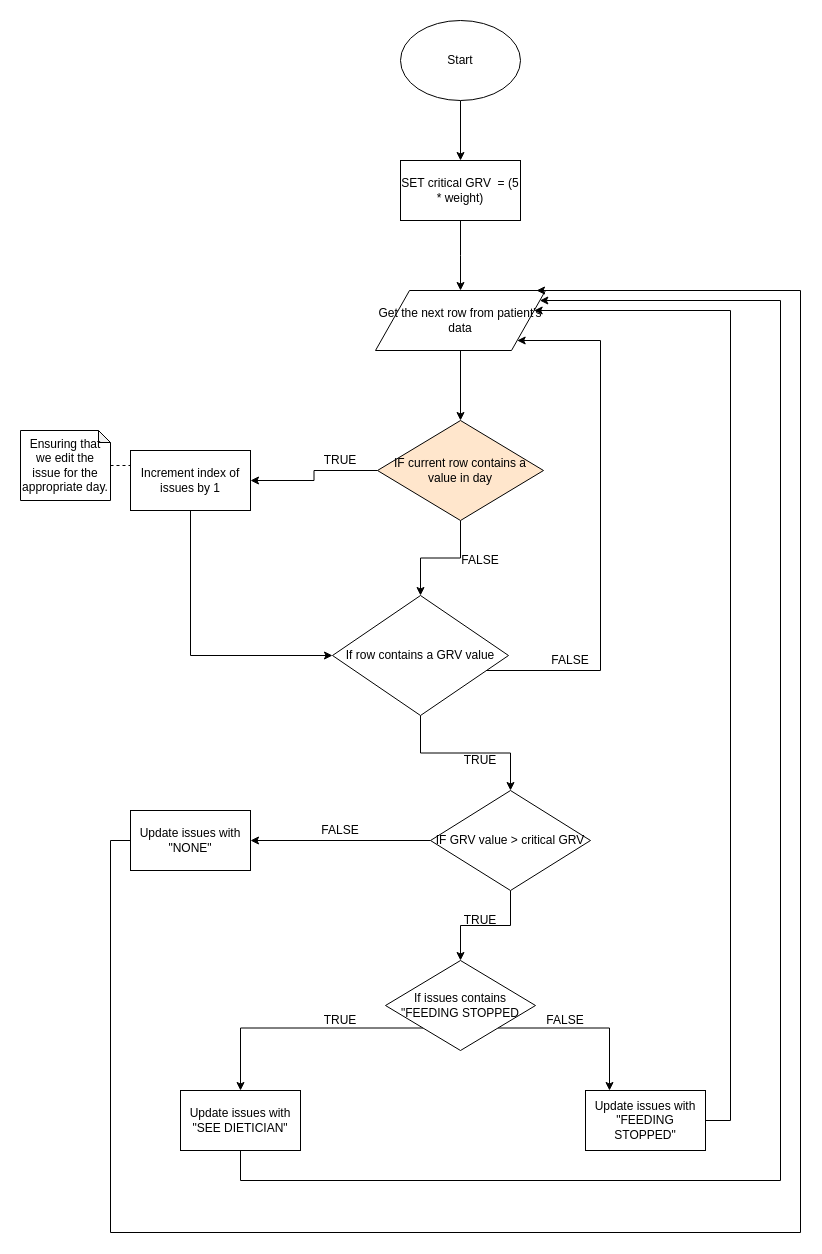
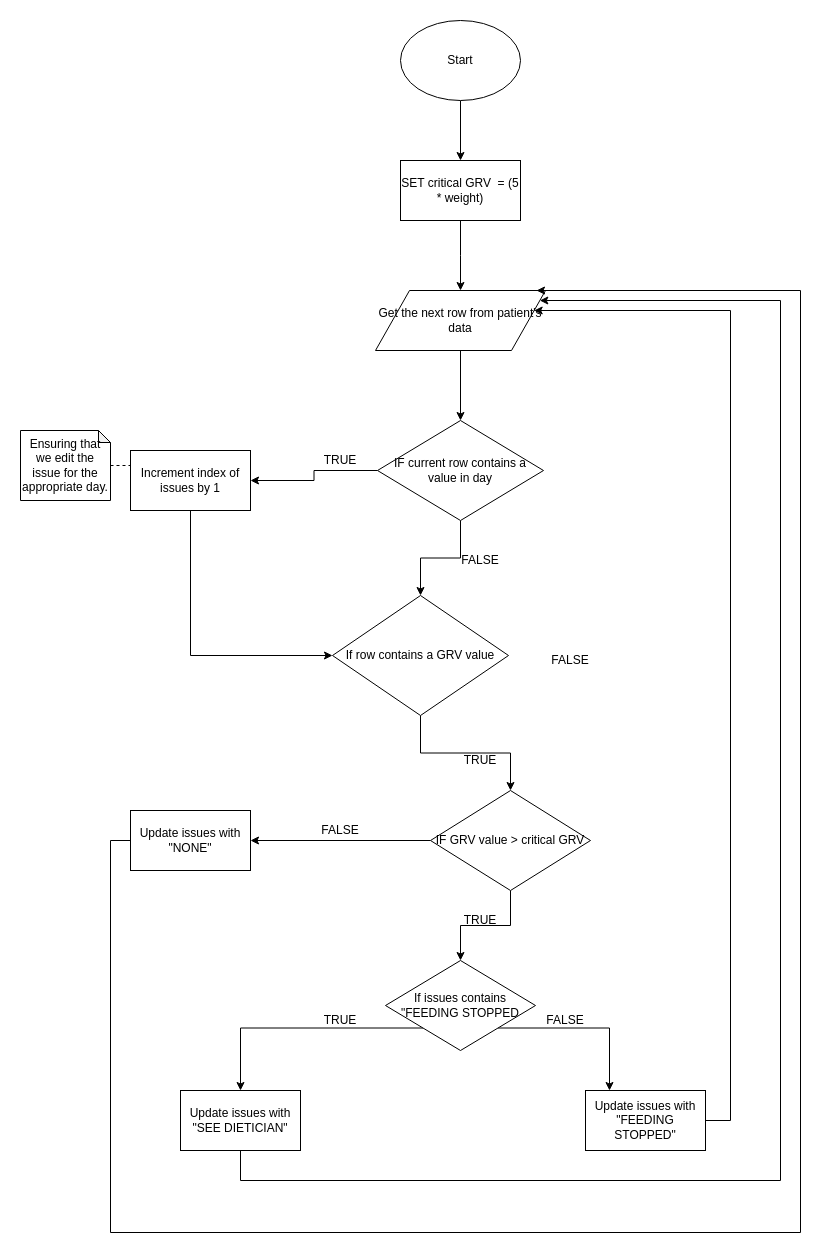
node "IF current row contains a value in day": fillcolor #ffe6cc -> #ffffff
edge "If row contains a GRV value" -> "Get the next row from patient's data": removed
